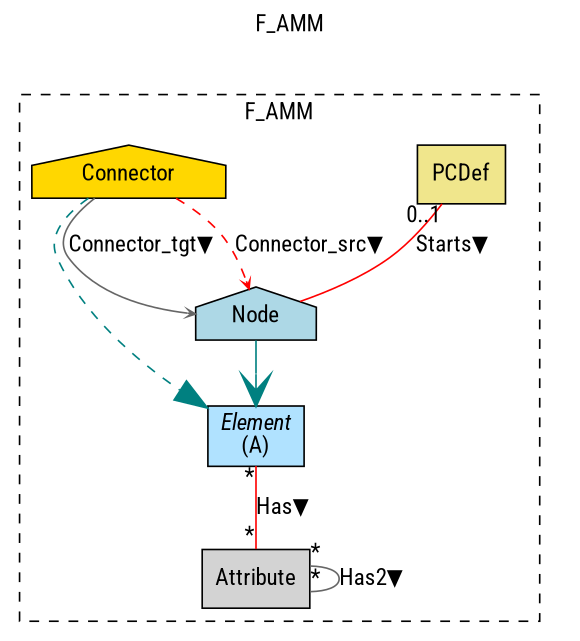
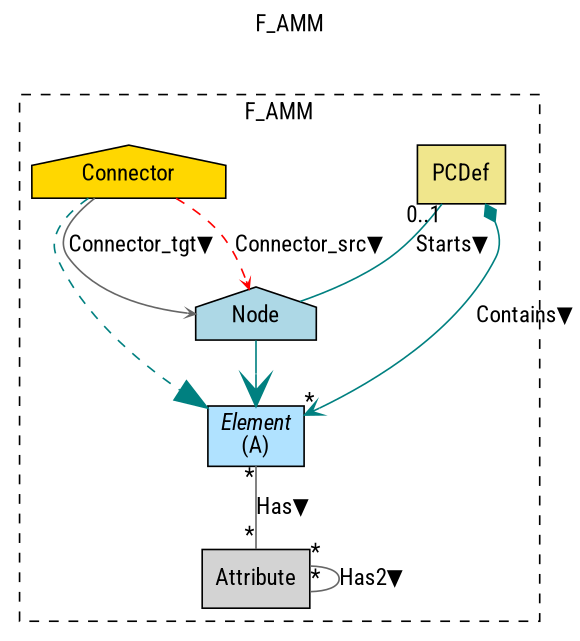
edge "PCDef" -- "Node": color red -> teal
edge "PCDef" -- "Element": added, label "Contains▼"
edge "Element" -- "Attribute": color red -> gray40
